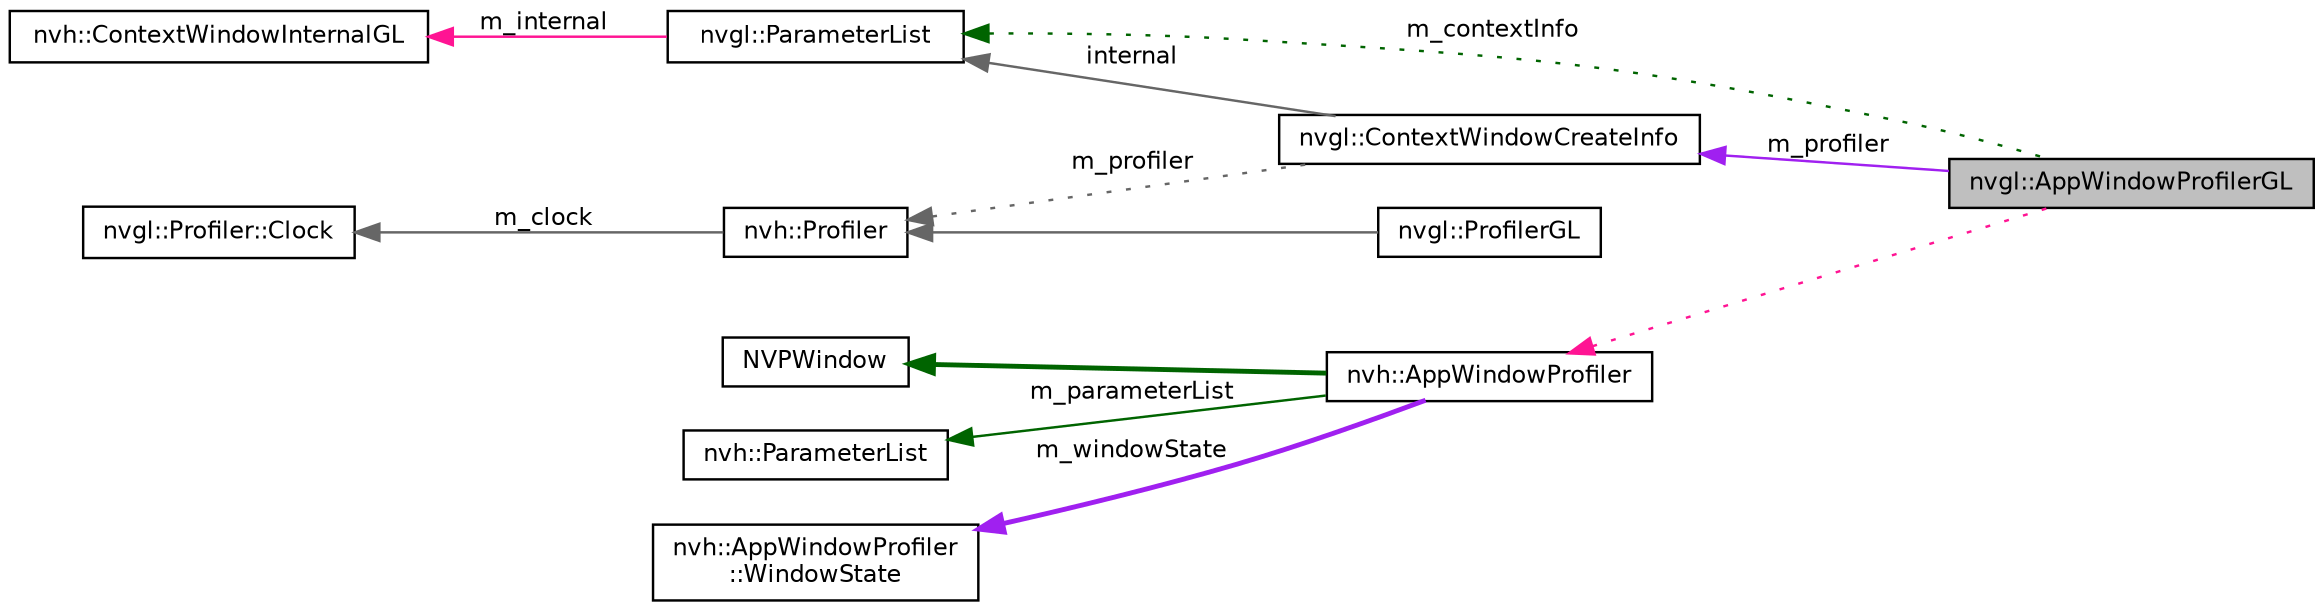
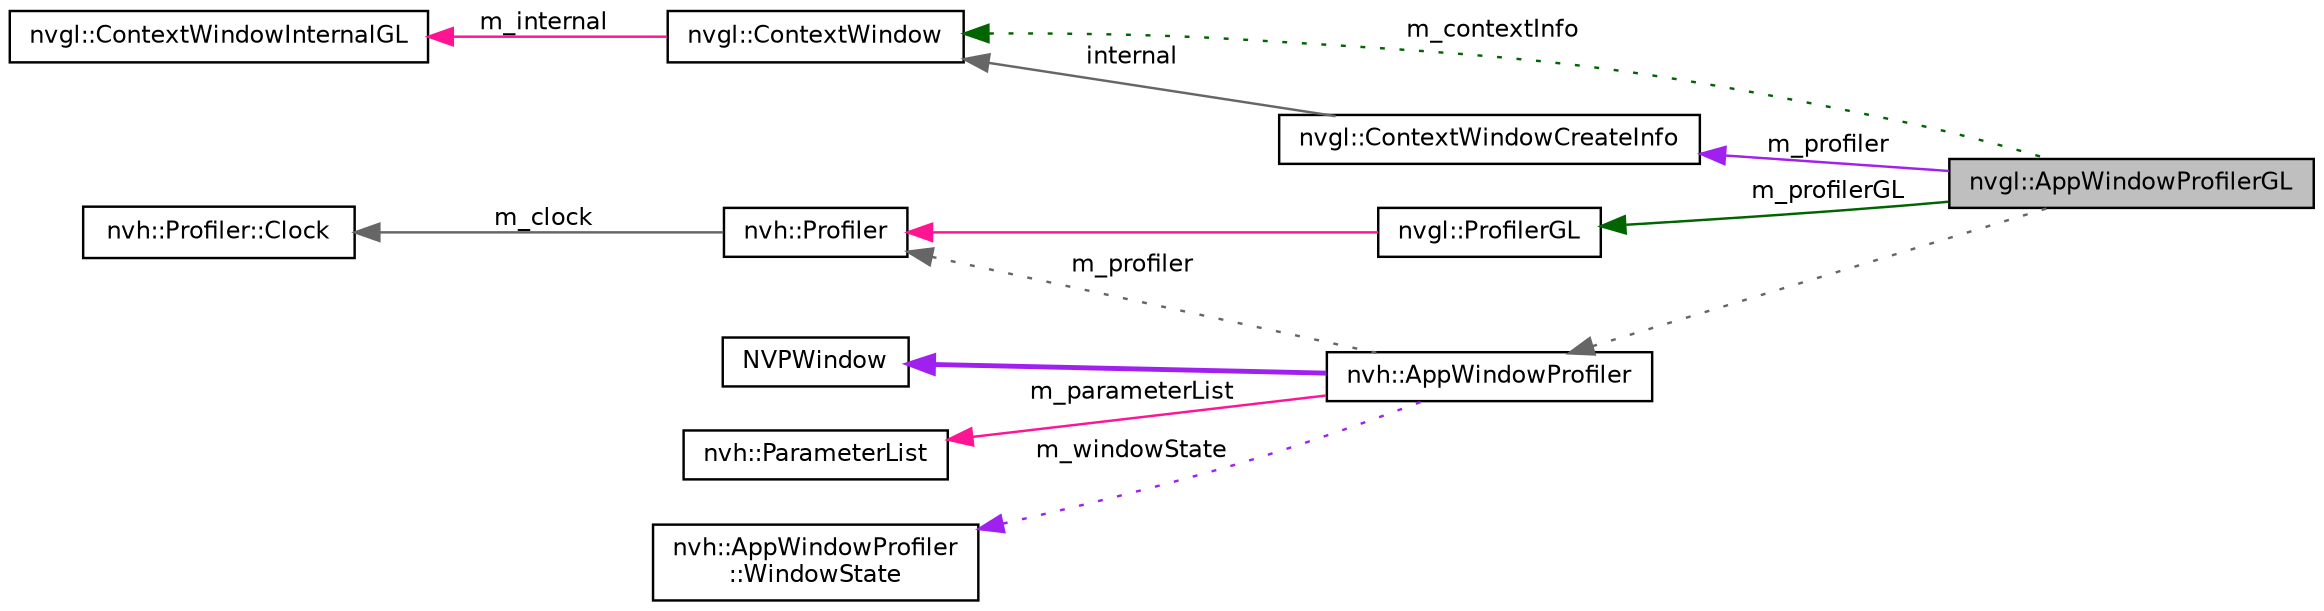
node "nvh::ContextWindowInternalGL": label "nvh::ContextWindowInternalGL" -> "nvgl::ContextWindowInternalGL"
node "nvgl::ParameterList": label "nvgl::ParameterList" -> "nvgl::ContextWindow"
edge "nvgl::ContextWindowCreateInfo" -> "nvh::Profiler": now "nvh::AppWindowProfiler" -> "nvh::Profiler"
edge "nvgl::AppWindowProfilerGL" -> "nvgl::ProfilerGL": added, label "m_profilerGL"
node "nvgl::Profiler::Clock": label "nvgl::Profiler::Clock" -> "nvh::Profiler::Clock"
edge "nvgl::ProfilerGL" -> "nvh::Profiler": color gray40 -> deeppink
edge "nvgl::AppWindowProfilerGL" -> "nvh::AppWindowProfiler": color deeppink -> gray40
edge "nvh::AppWindowProfiler" -> "NVPWindow": color darkgreen -> purple
edge "nvh::AppWindowProfiler" -> "nvh::ParameterList": color darkgreen -> deeppink
edge "nvh::AppWindowProfiler" -> "nvh::AppWindowProfiler ::WindowState": style bold -> dotted
